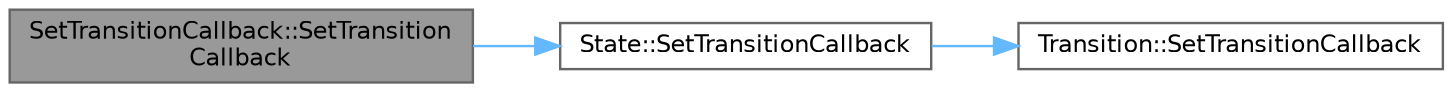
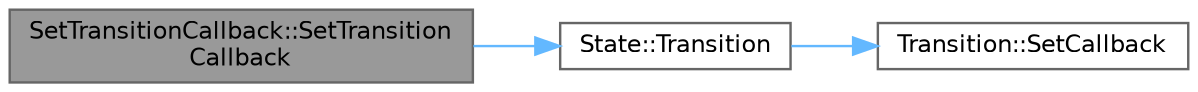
node "State::SetTransitionCallback": label "State::SetTransitionCallback" -> "State::Transition"
node "Transition::SetTransitionCallback": label "Transition::SetTransitionCallback" -> "Transition::SetCallback"
